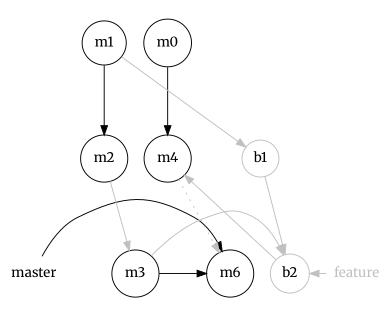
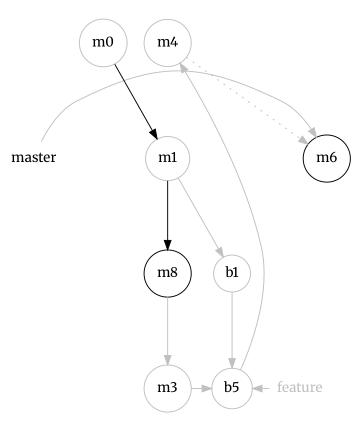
node "m1": color black -> grey
node "m0": color black -> grey
edge "m0" -> "m4": now "m0" -> "m1"
node "m2": label "m2" -> "m8"
node "m4": color black -> grey
edge "master" -> "m6": color black -> grey
node "m3": color black -> grey
edge "m3" -> "m6": removed
node "b2": label "b2" -> "b5"
